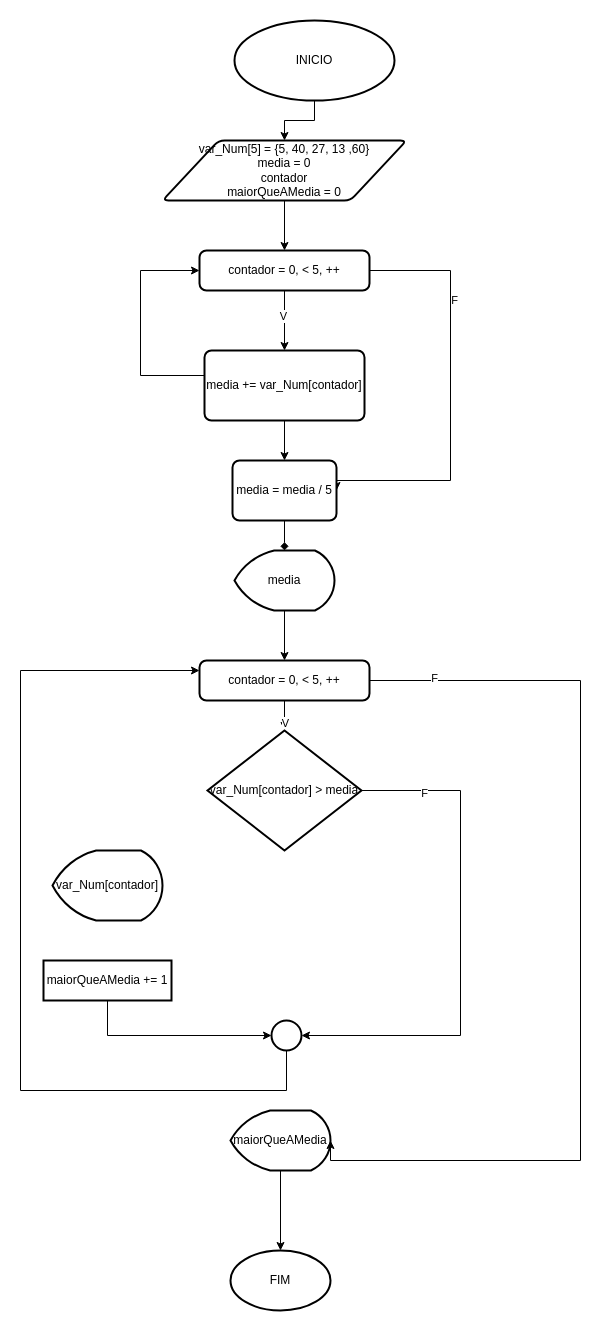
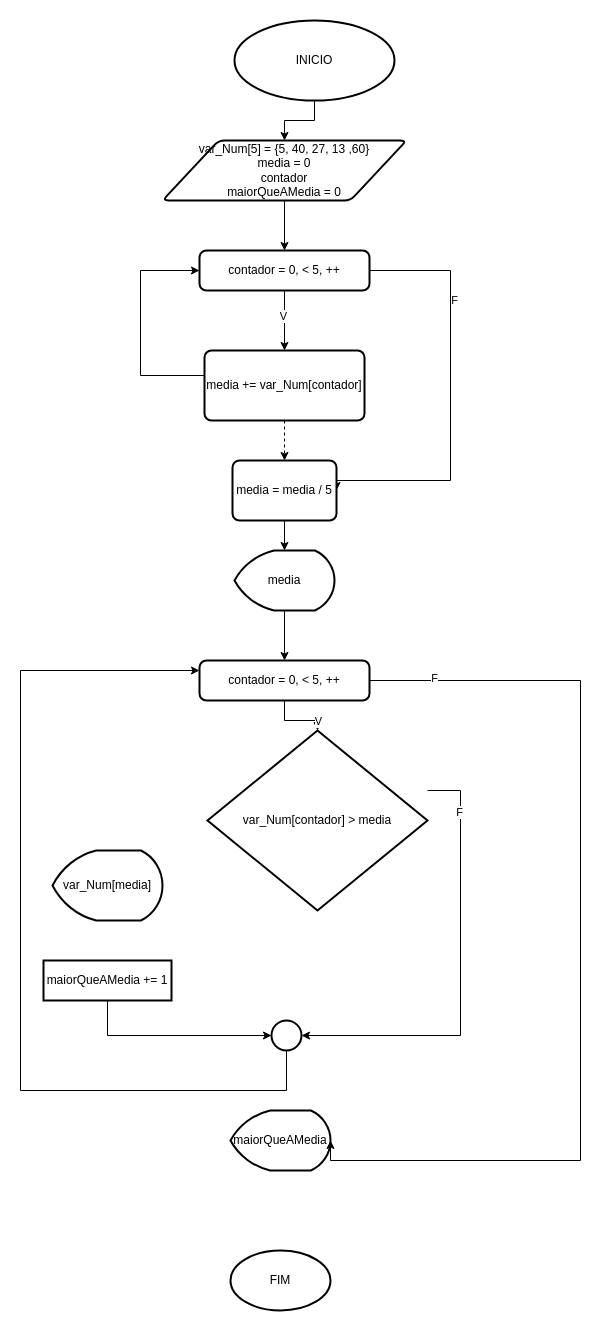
edge "media += var_Num[contador]" -> "media = media / 5": style solid -> dashed
edge "media = media / 5" -> "media": arrowhead diamond -> classic
node "var_Num[contador] > media": size 154x120 -> 220x180
node "var_Num[contador]": label "var_Num[contador]" -> "var_Num[media]"
edge "maiorQueAMedia" -> "FIM": removed
